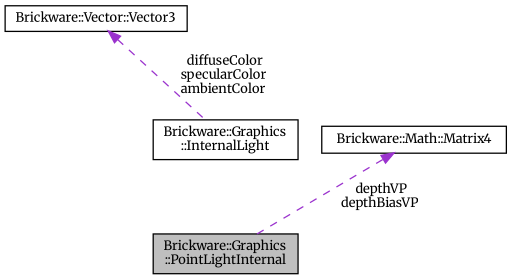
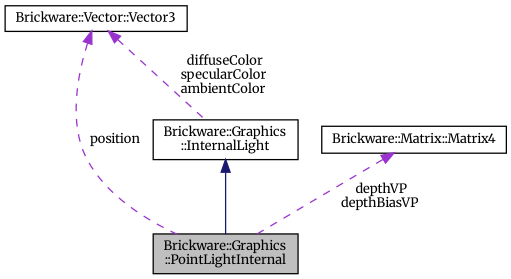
node "Brickware::Math::Matrix4": label "Brickware::Math::Matrix4" -> "Brickware::Matrix::Matrix4"
edge "Brickware::Graphics ::PointLightInternal" -> "Brickware::Vector::Vector3": added, label "position"
edge "Brickware::Graphics ::PointLightInternal" -> "Brickware::Graphics ::InternalLight": added
